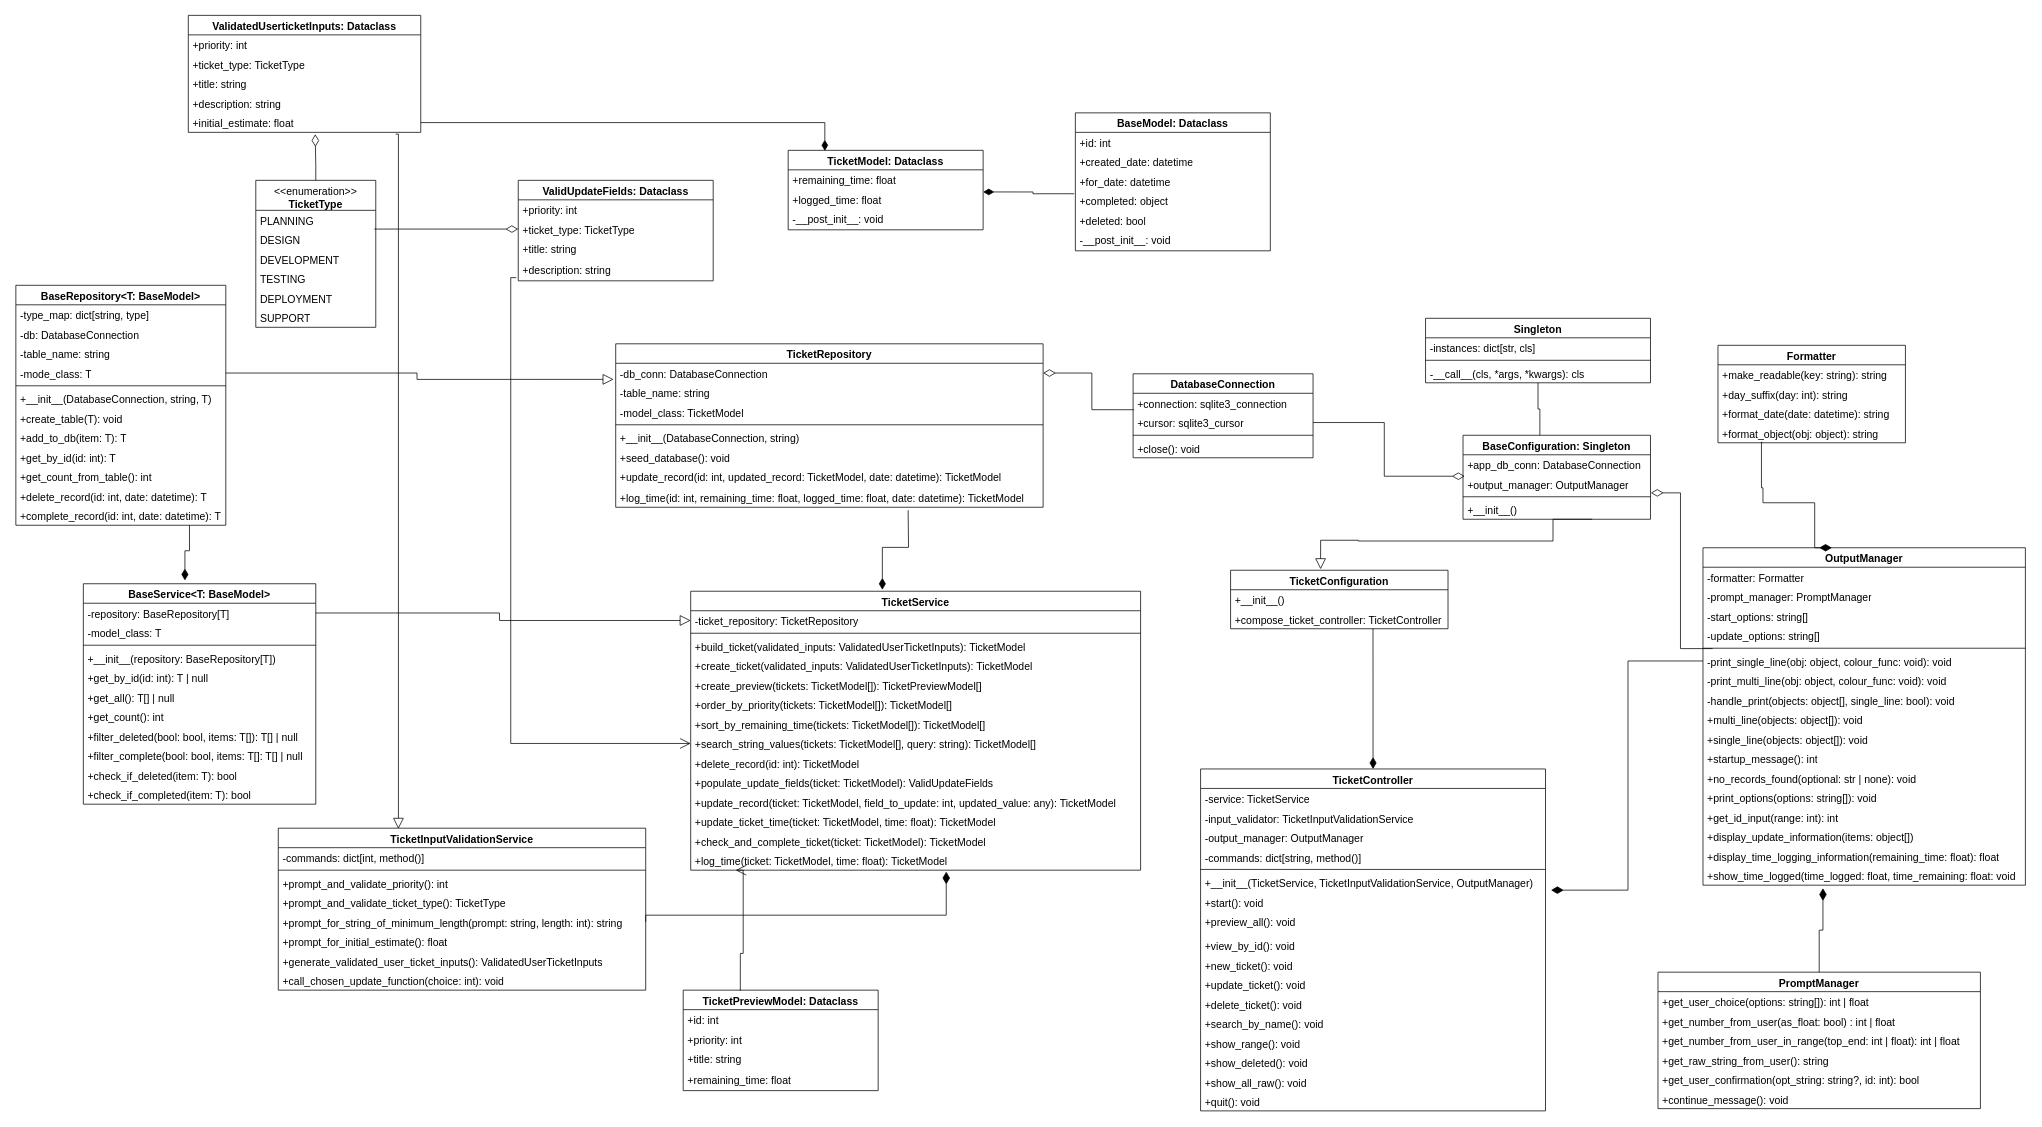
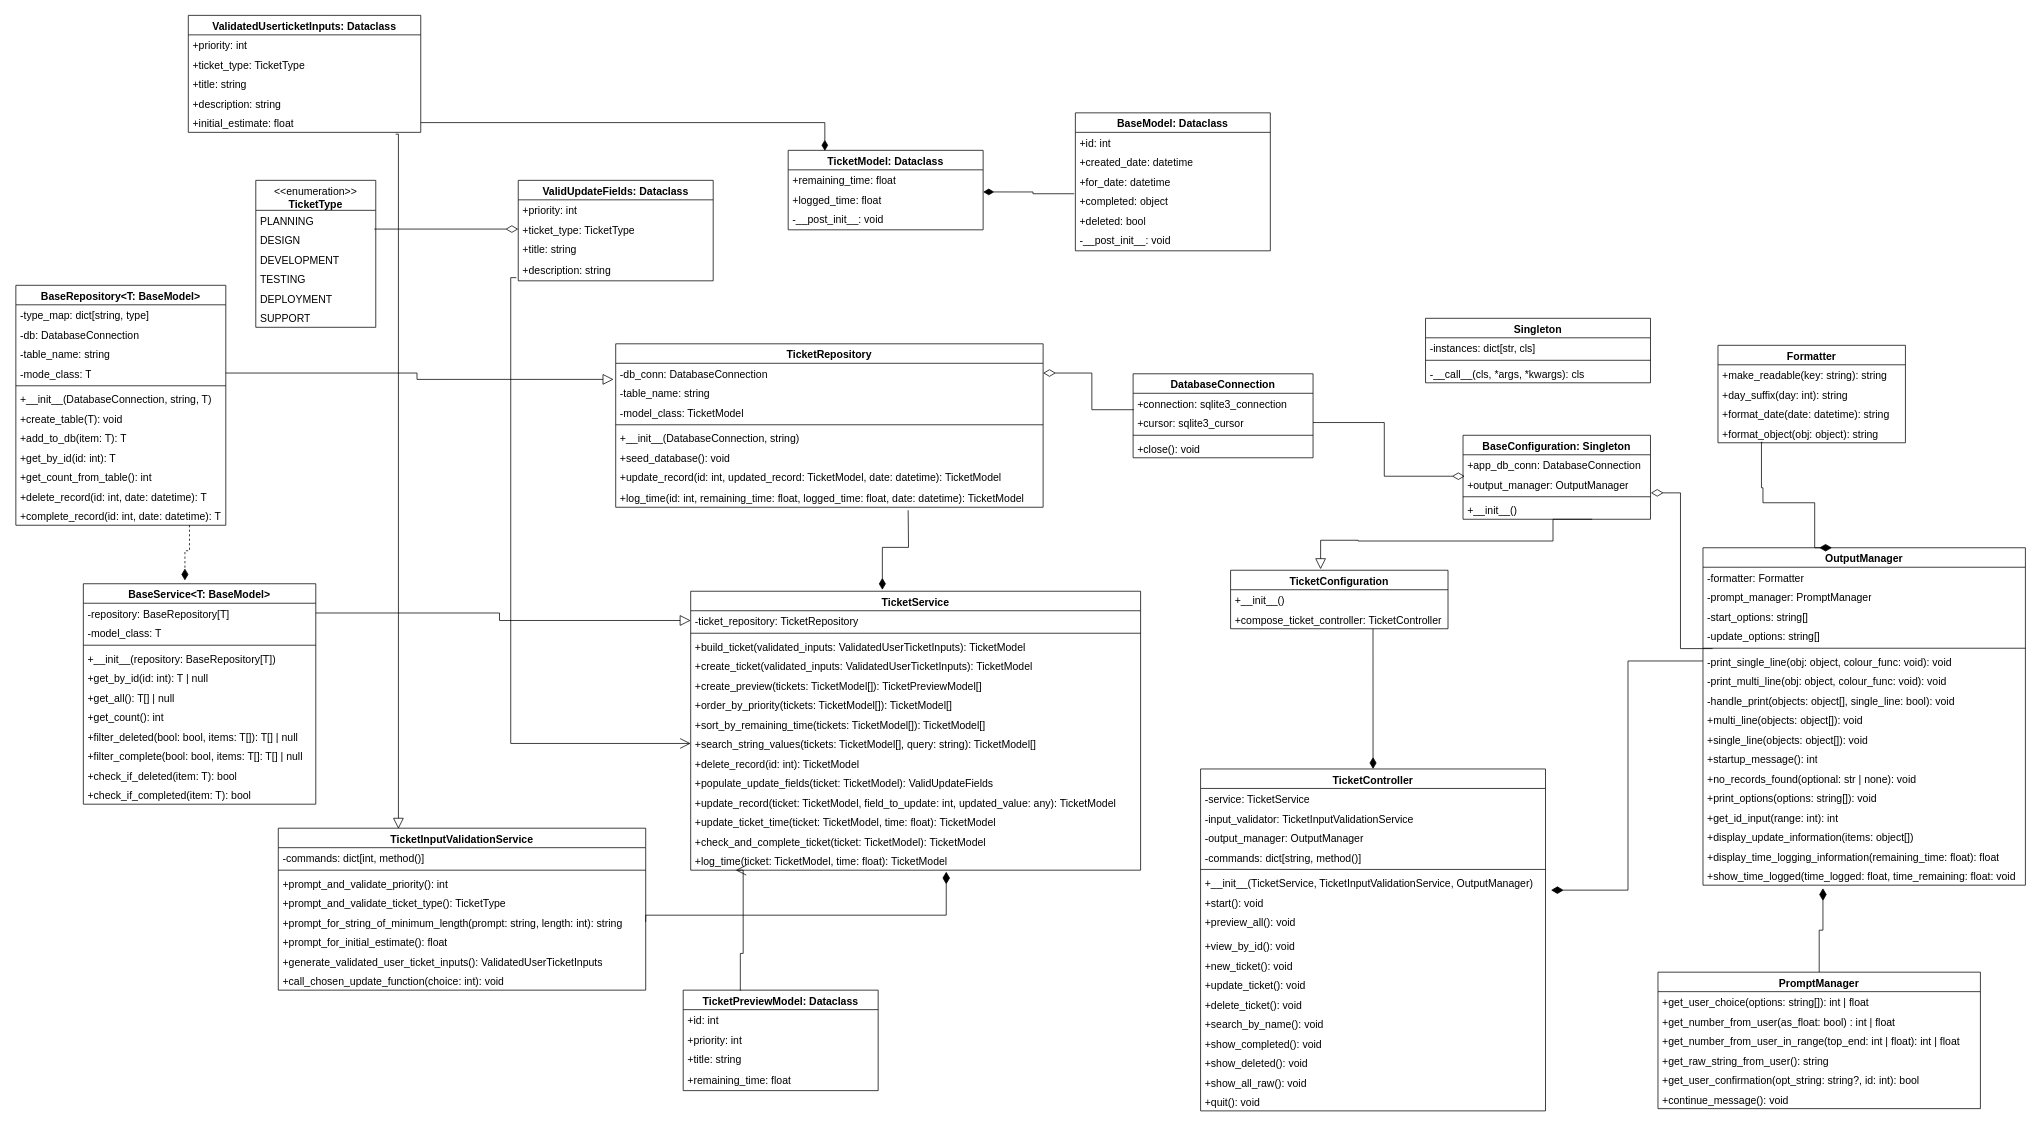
edge "<<enumeration>>TicketType" -> "+initial_estimate: float": removed
edge "Singleton" -- "BaseConfiguration: Singleton": removed
edge "+complete_record(id: int, date: datetime): T" -> "BaseService<T: BaseModel>": style solid -> dashed
node "+show_range(): void": label "+show_range(): void" -> "+show_completed(): void"
